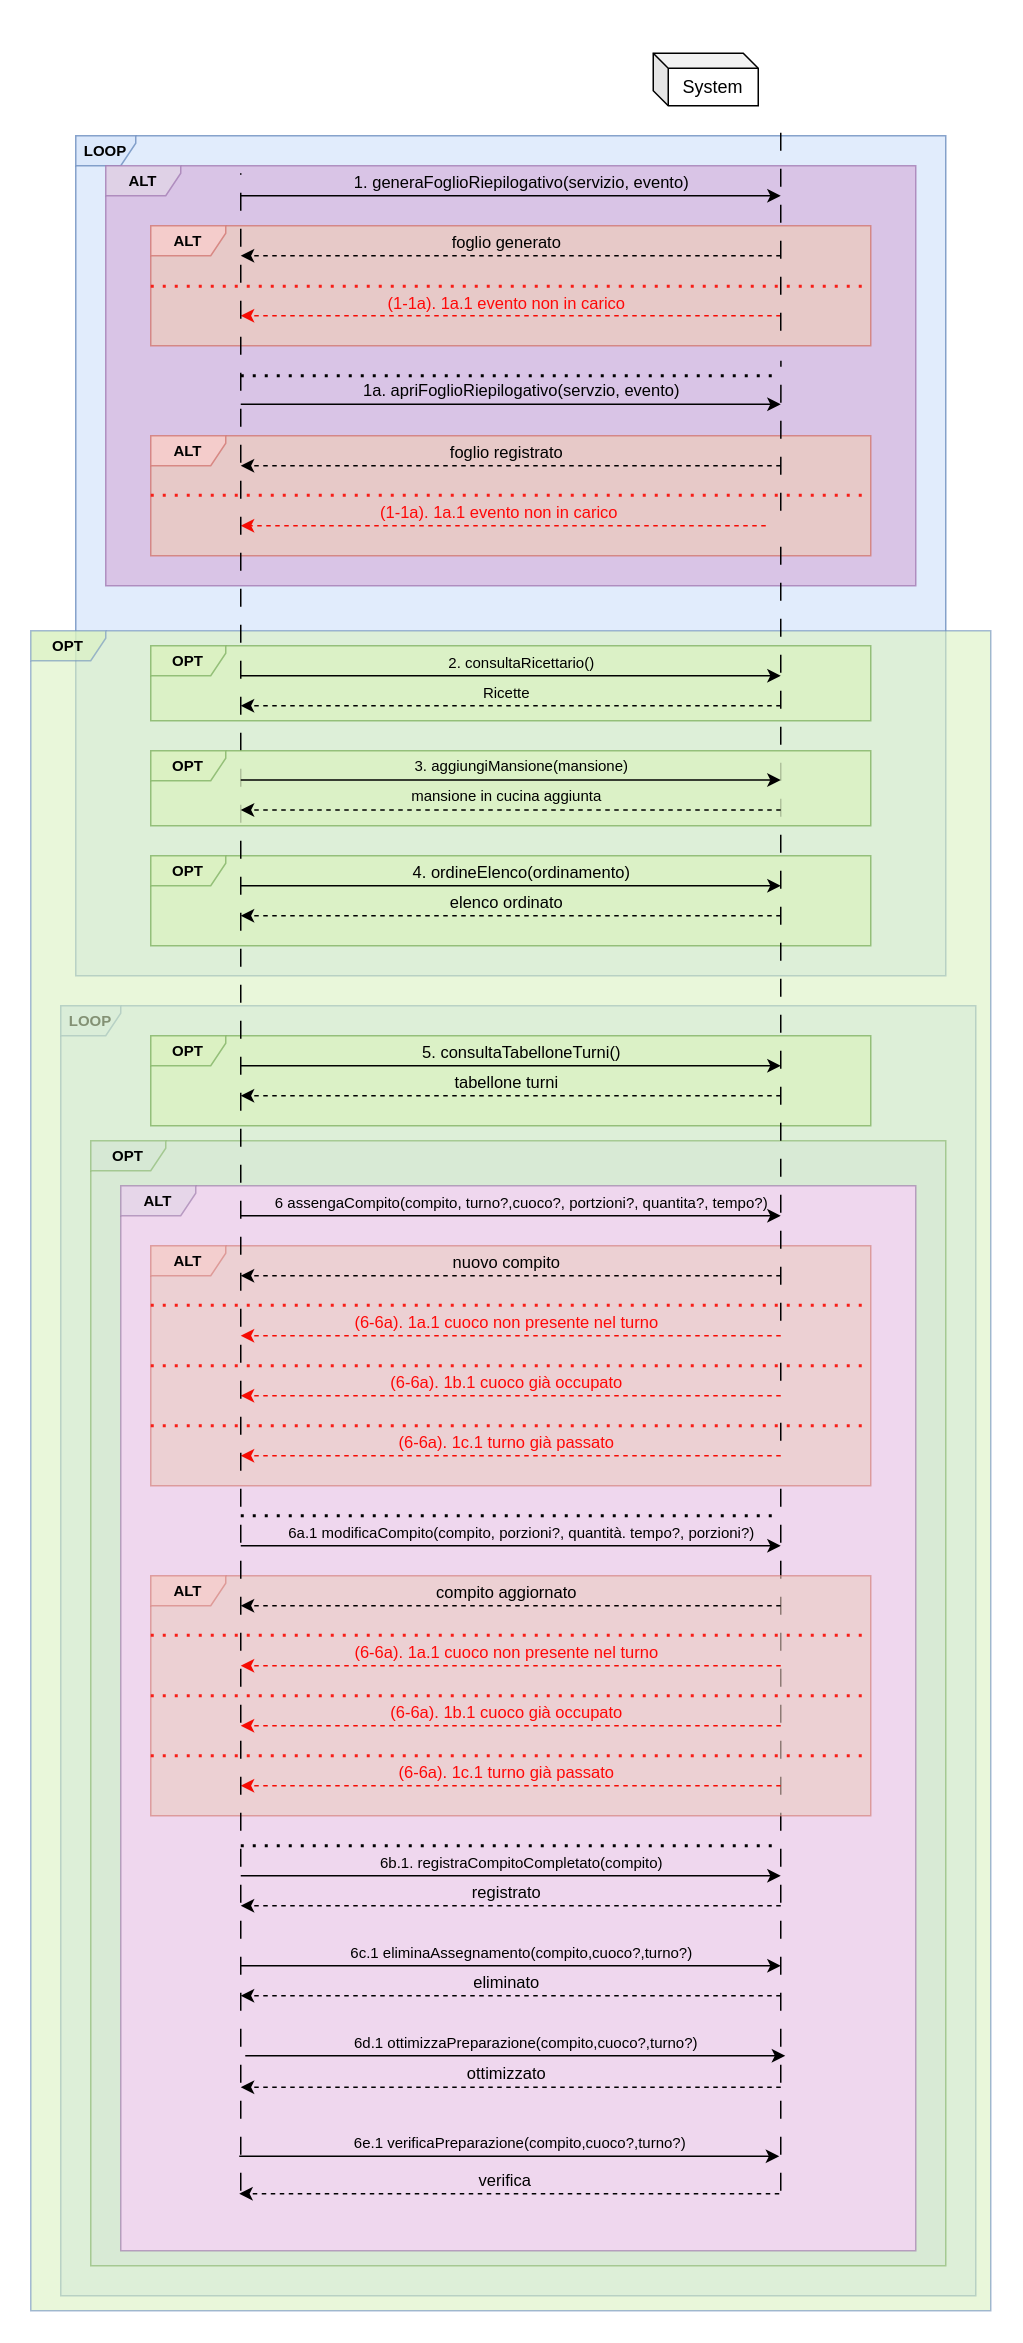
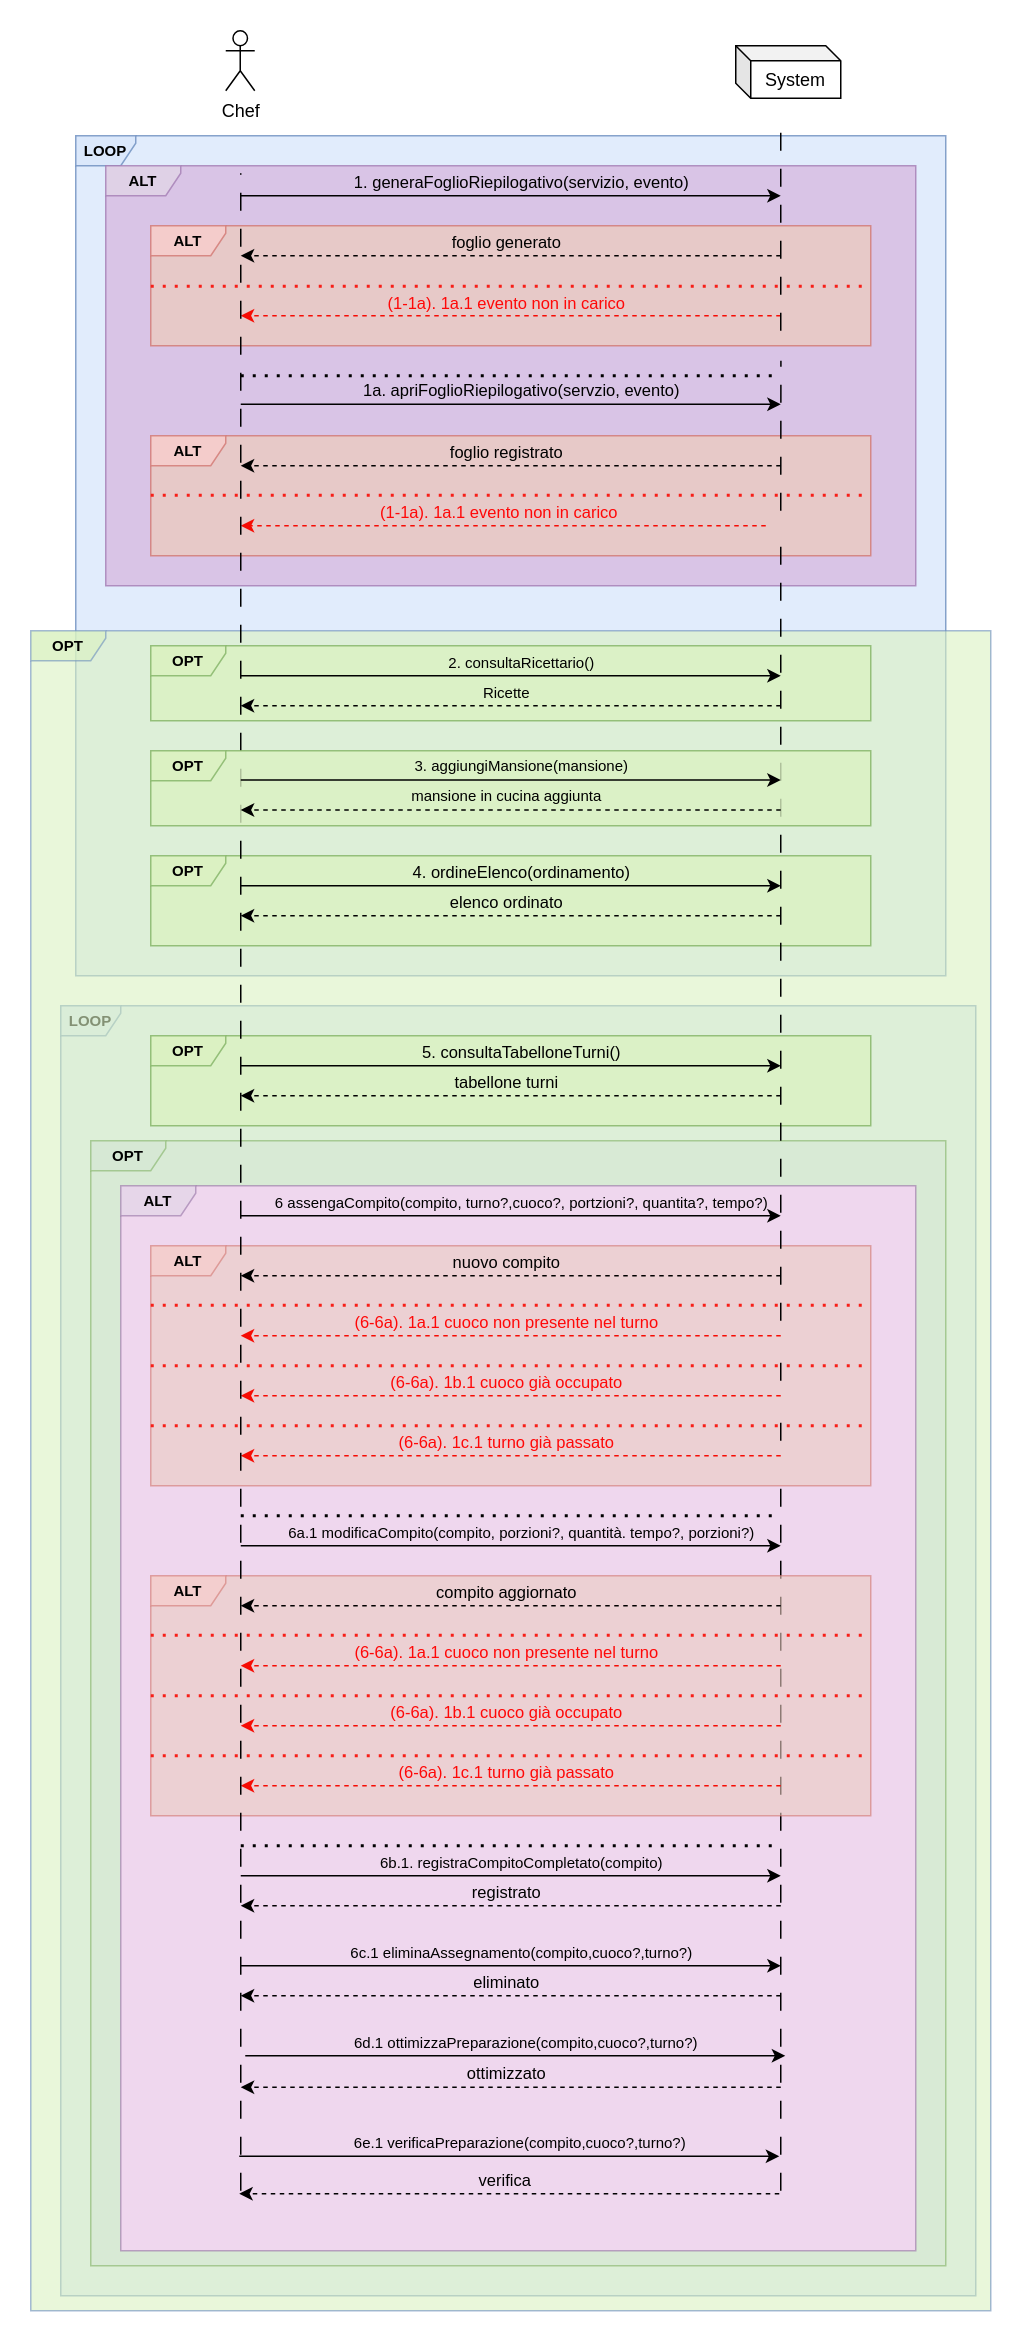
node "Chef": added
node "System": moved (706, 80) -> (788, 72)
